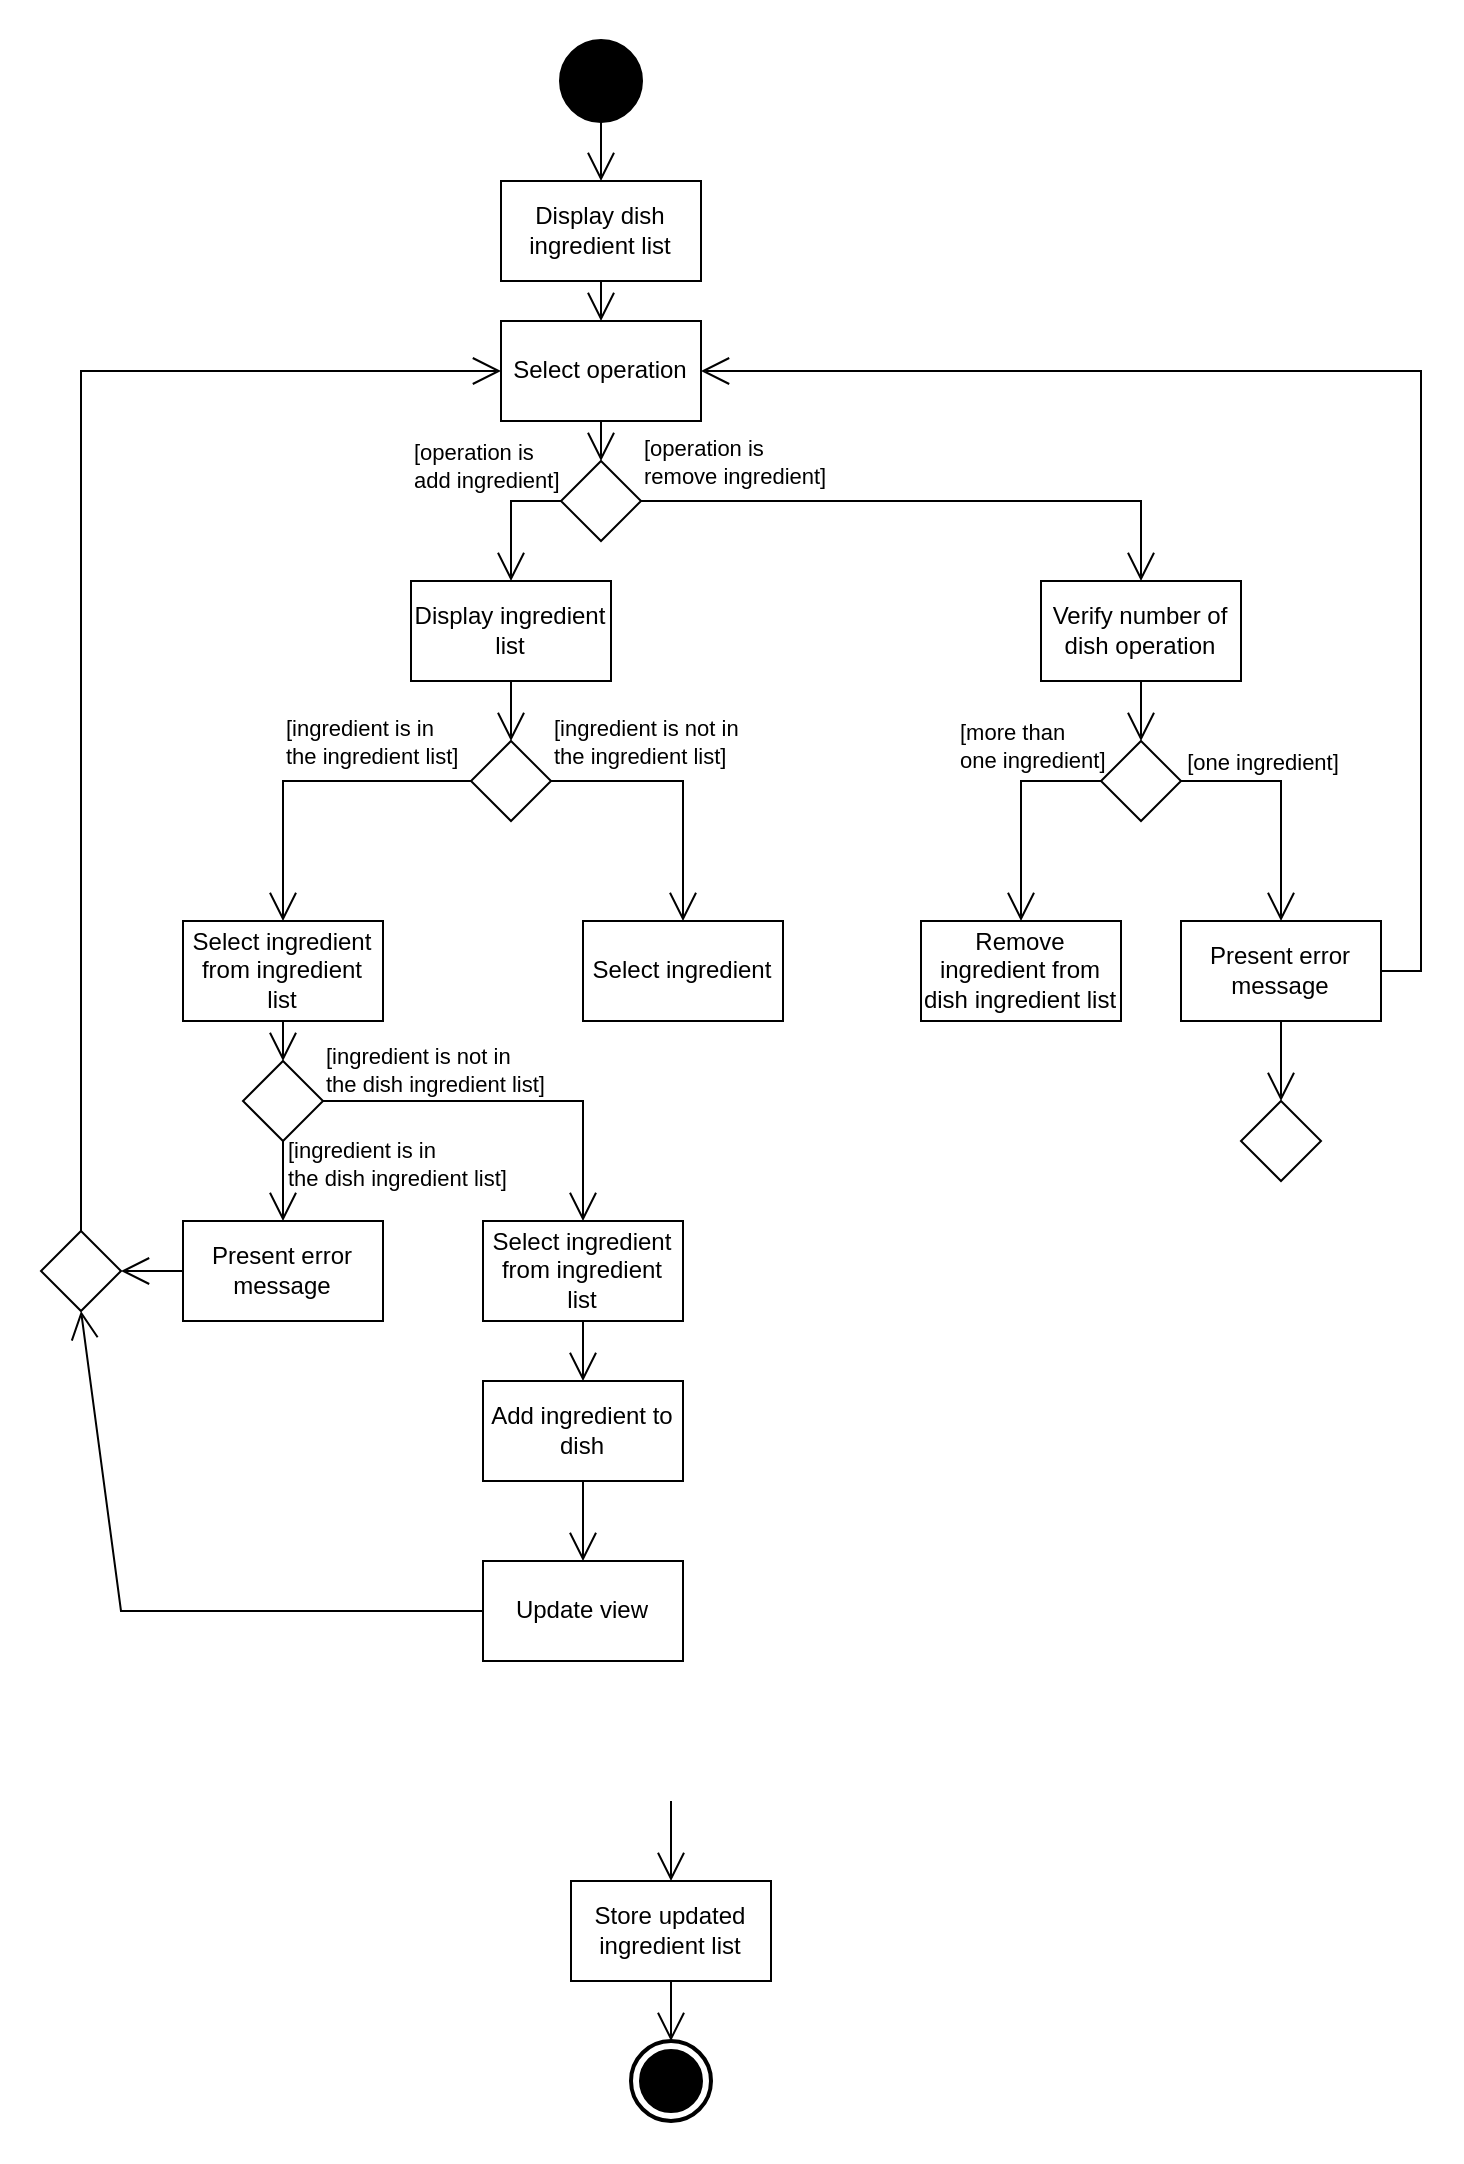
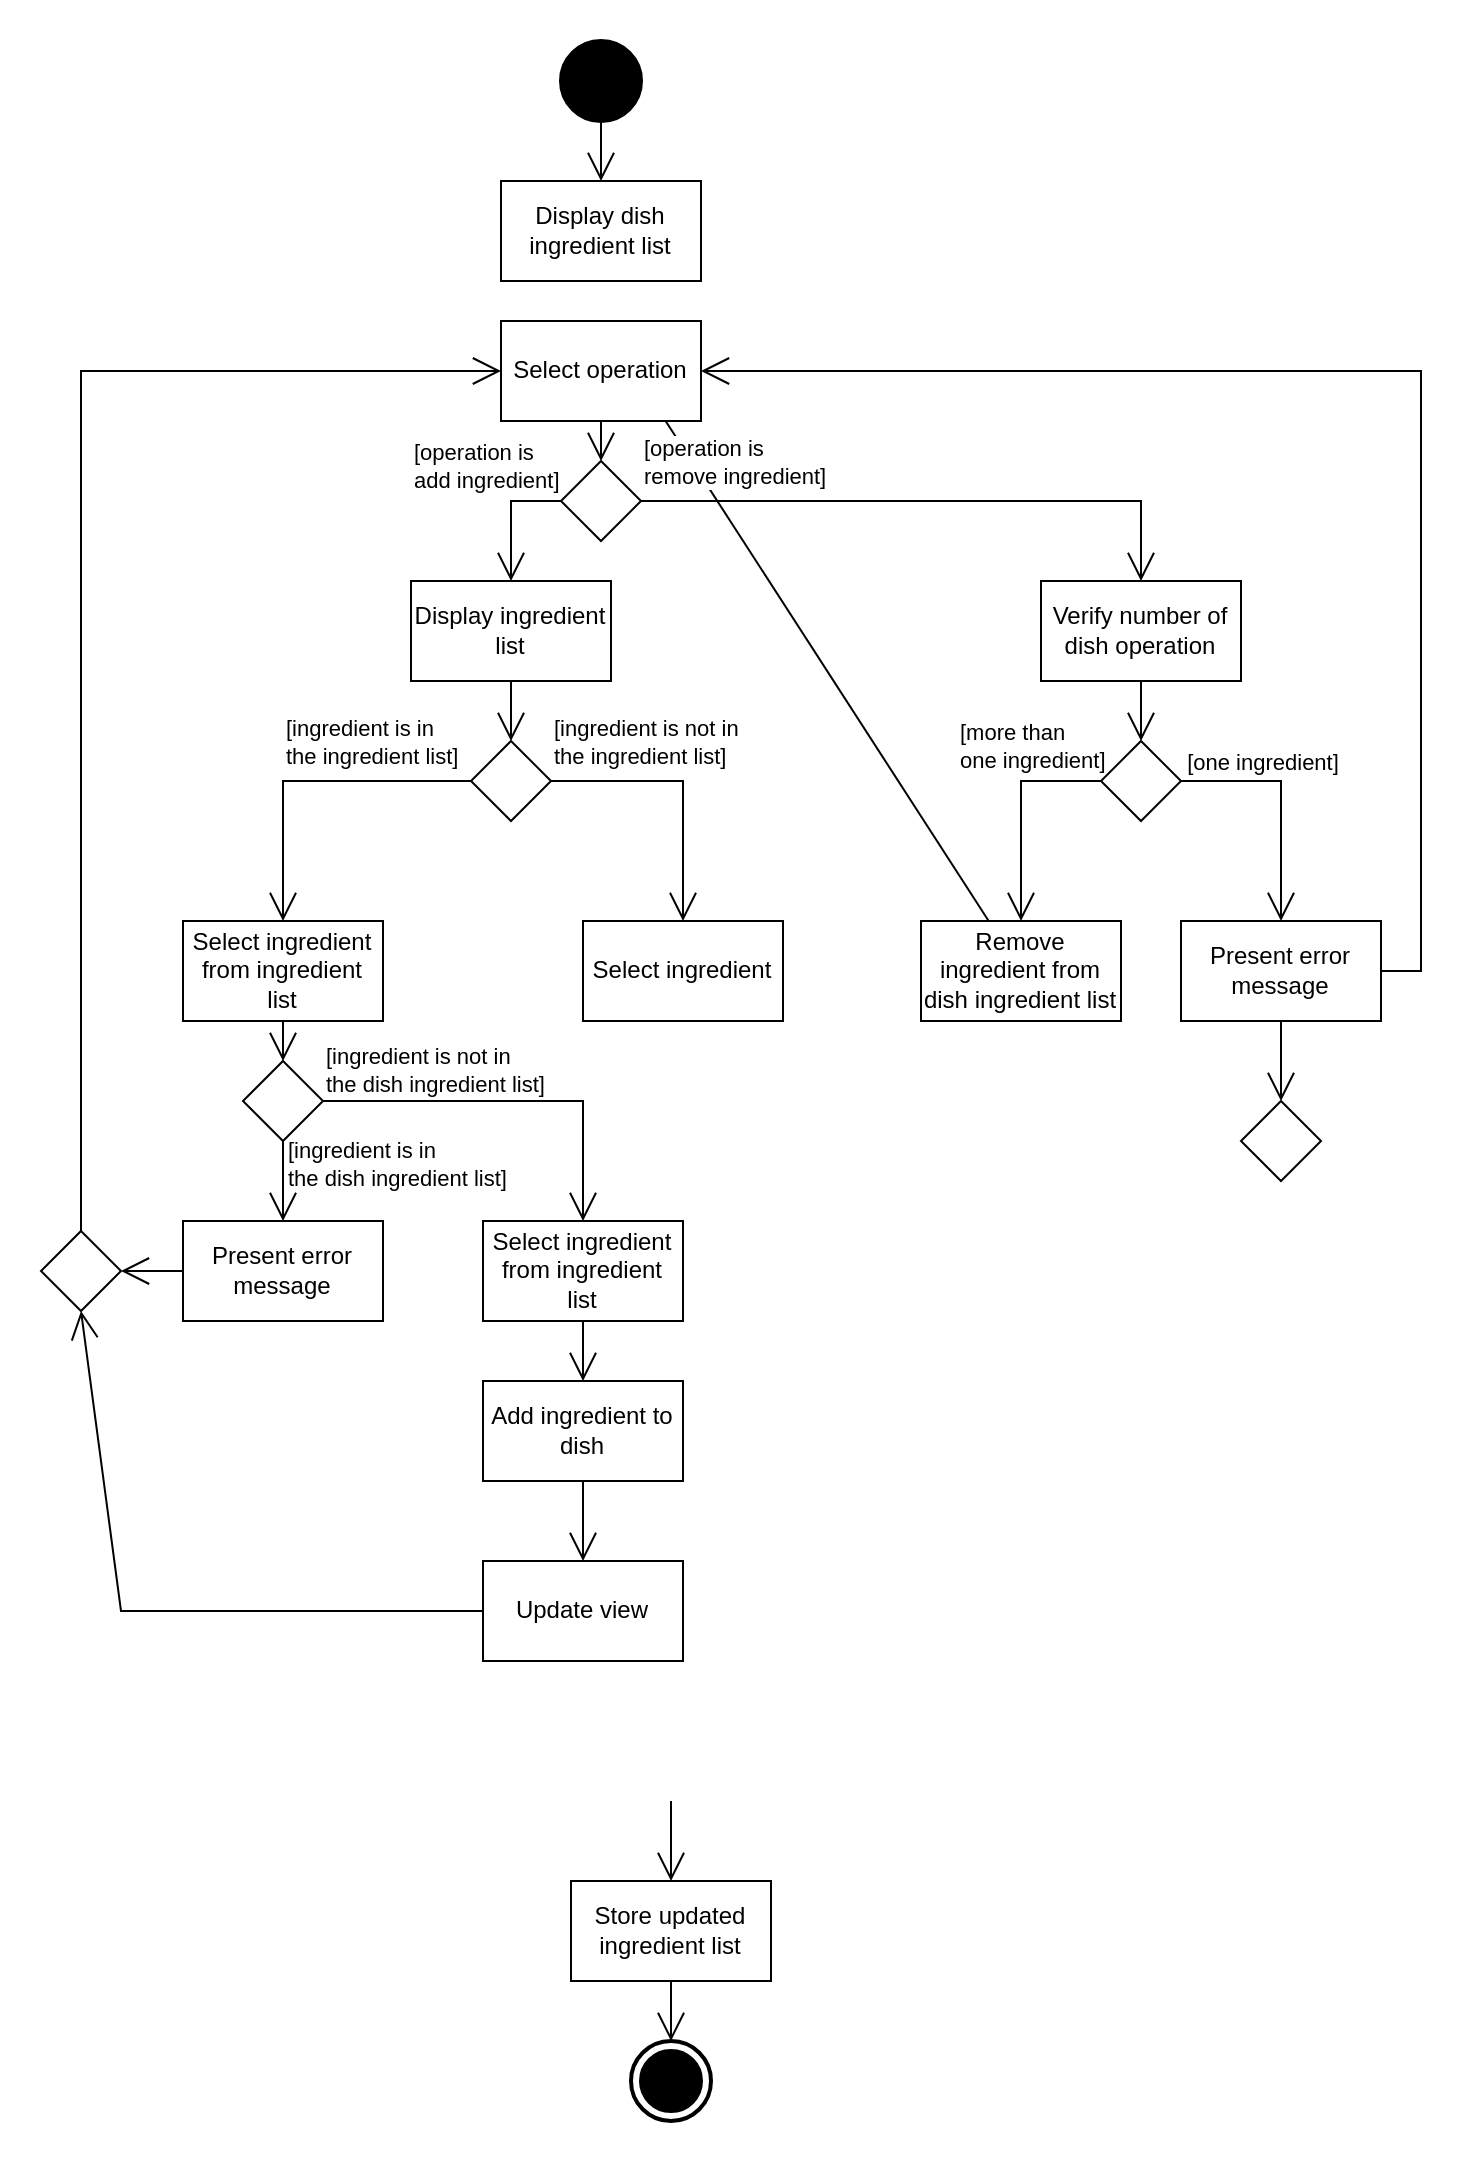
edge "Display dish ingredient list" -> "Select operation": now "Remove ingredient from dish ingredient list" -> "Select operation"
